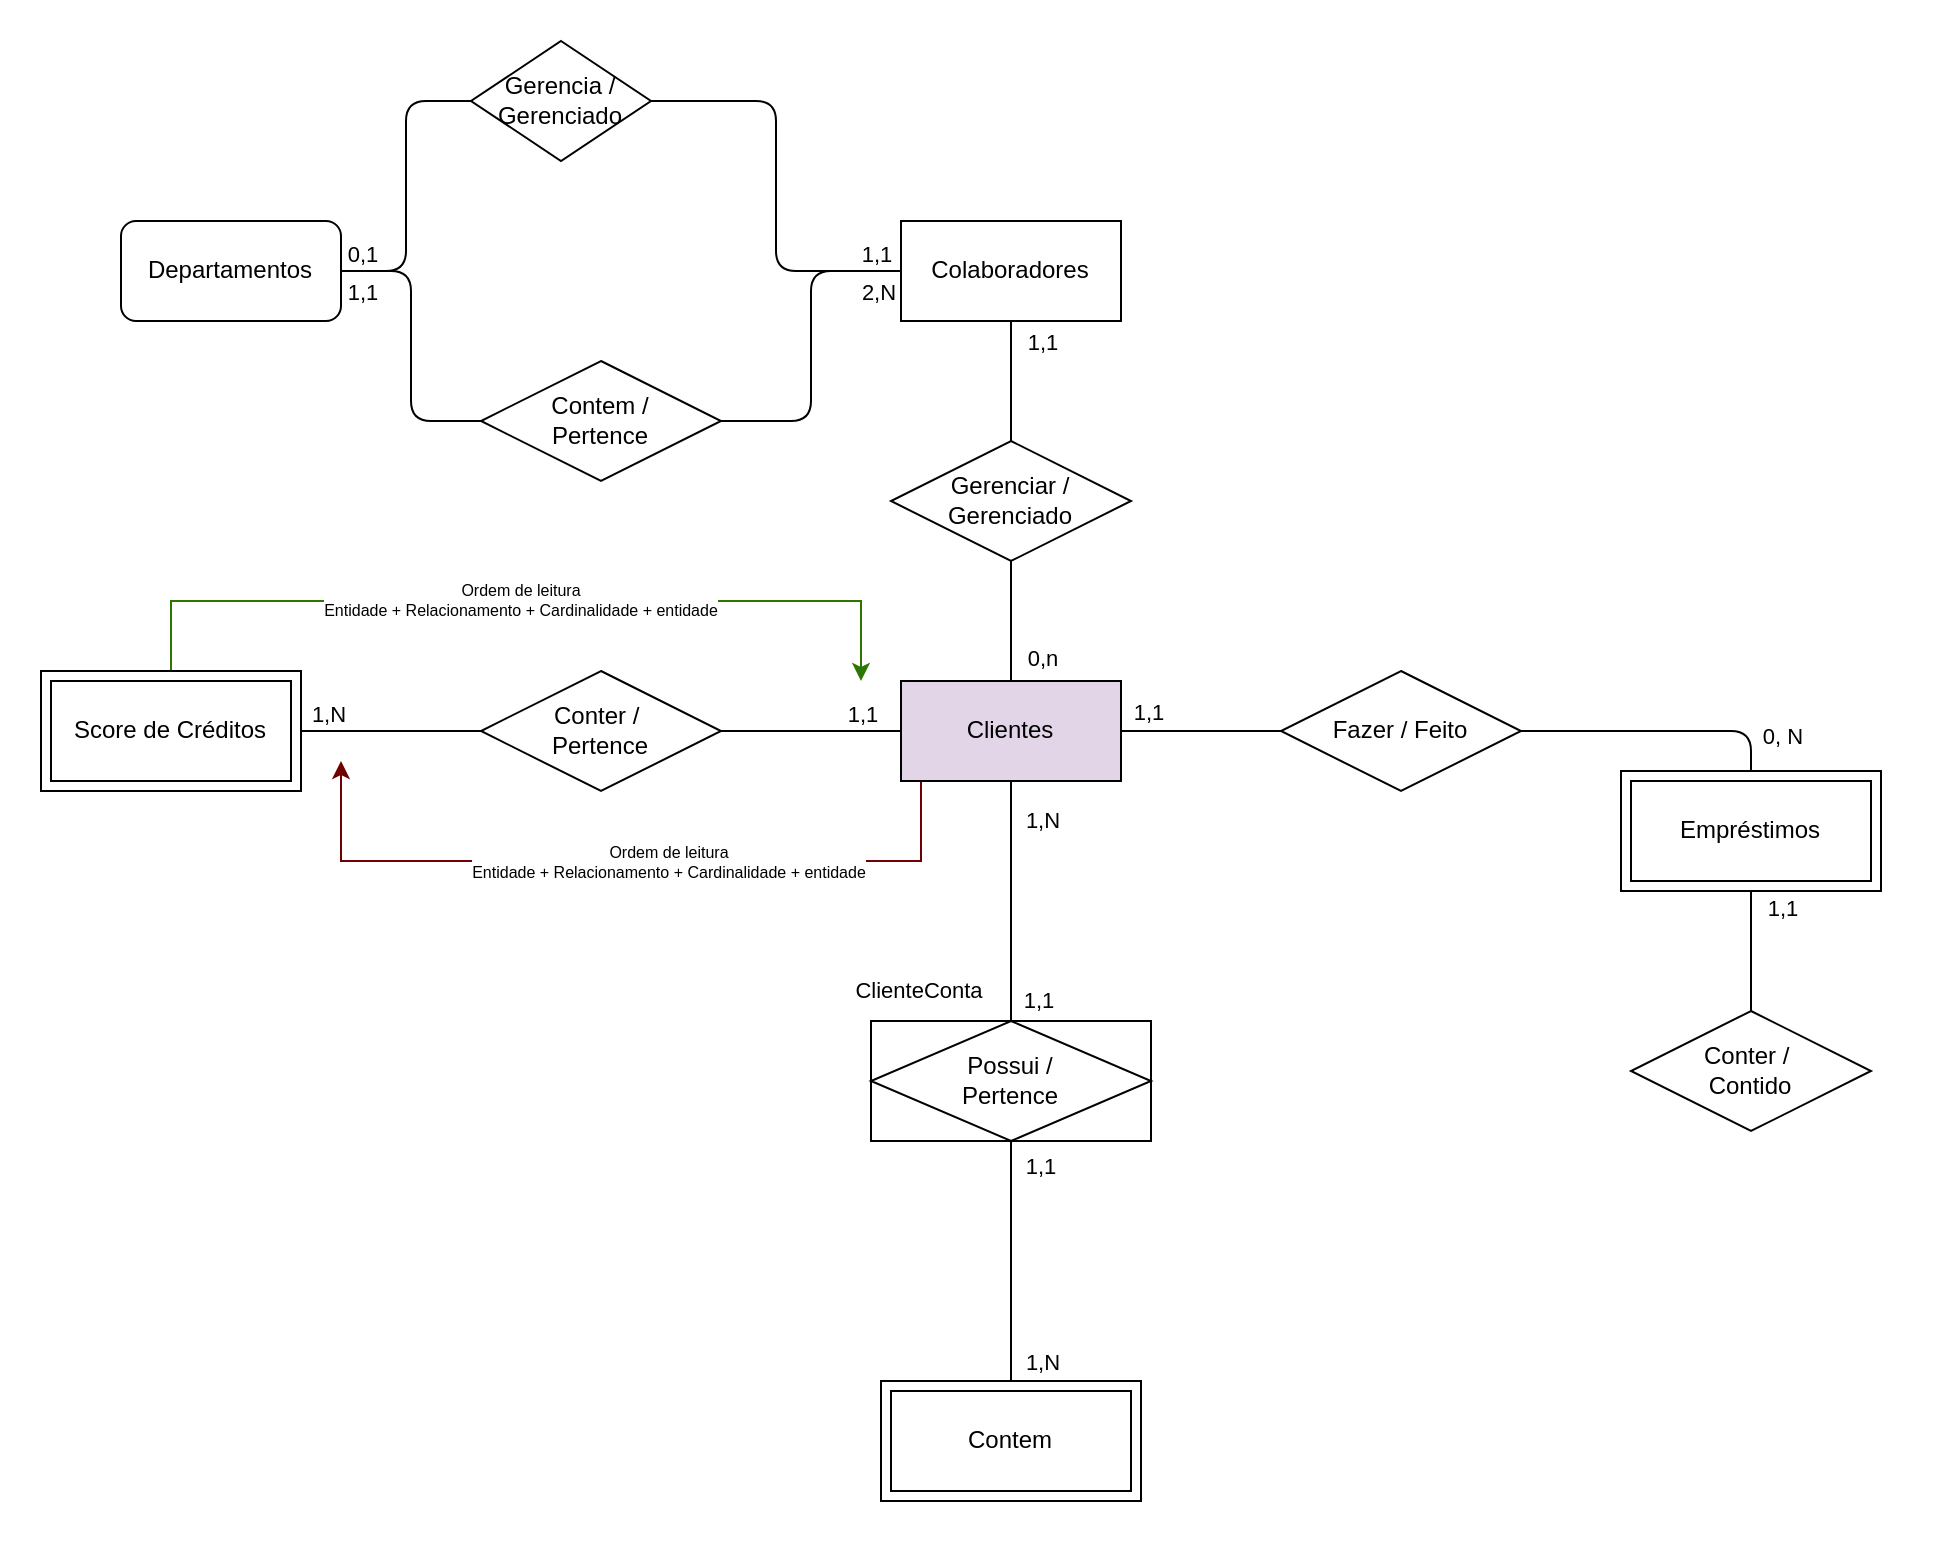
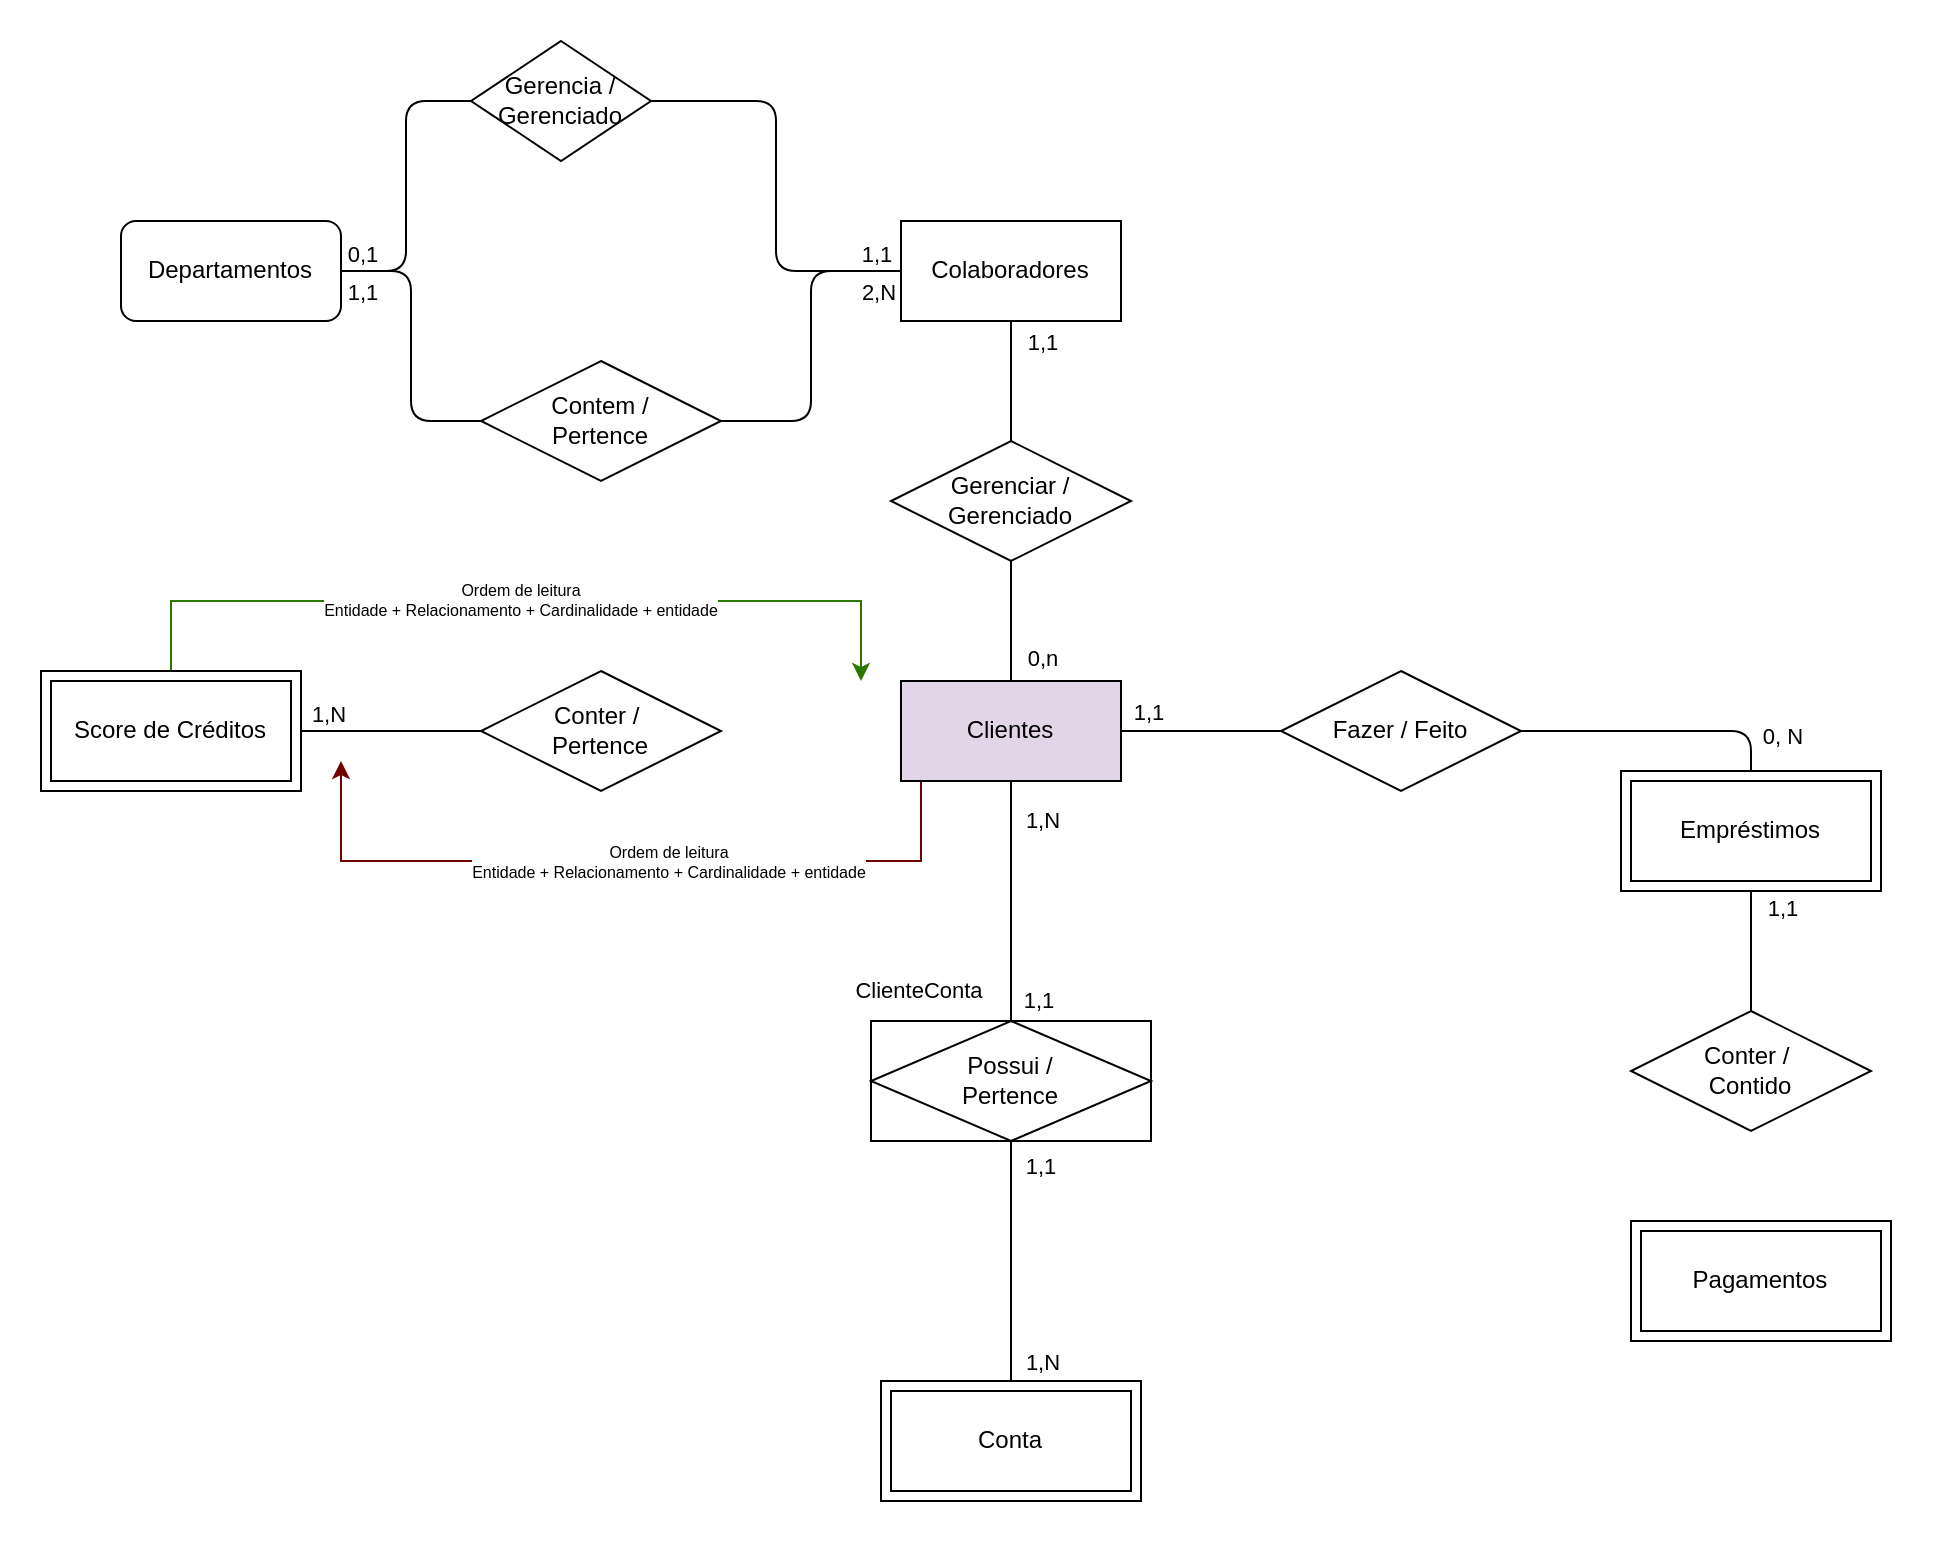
edge "Conter / Pertence" -- "Clientes": removed, label "1,1"
node "Pagamentos": added
node "Contem": label "Contem" -> "Conta"
